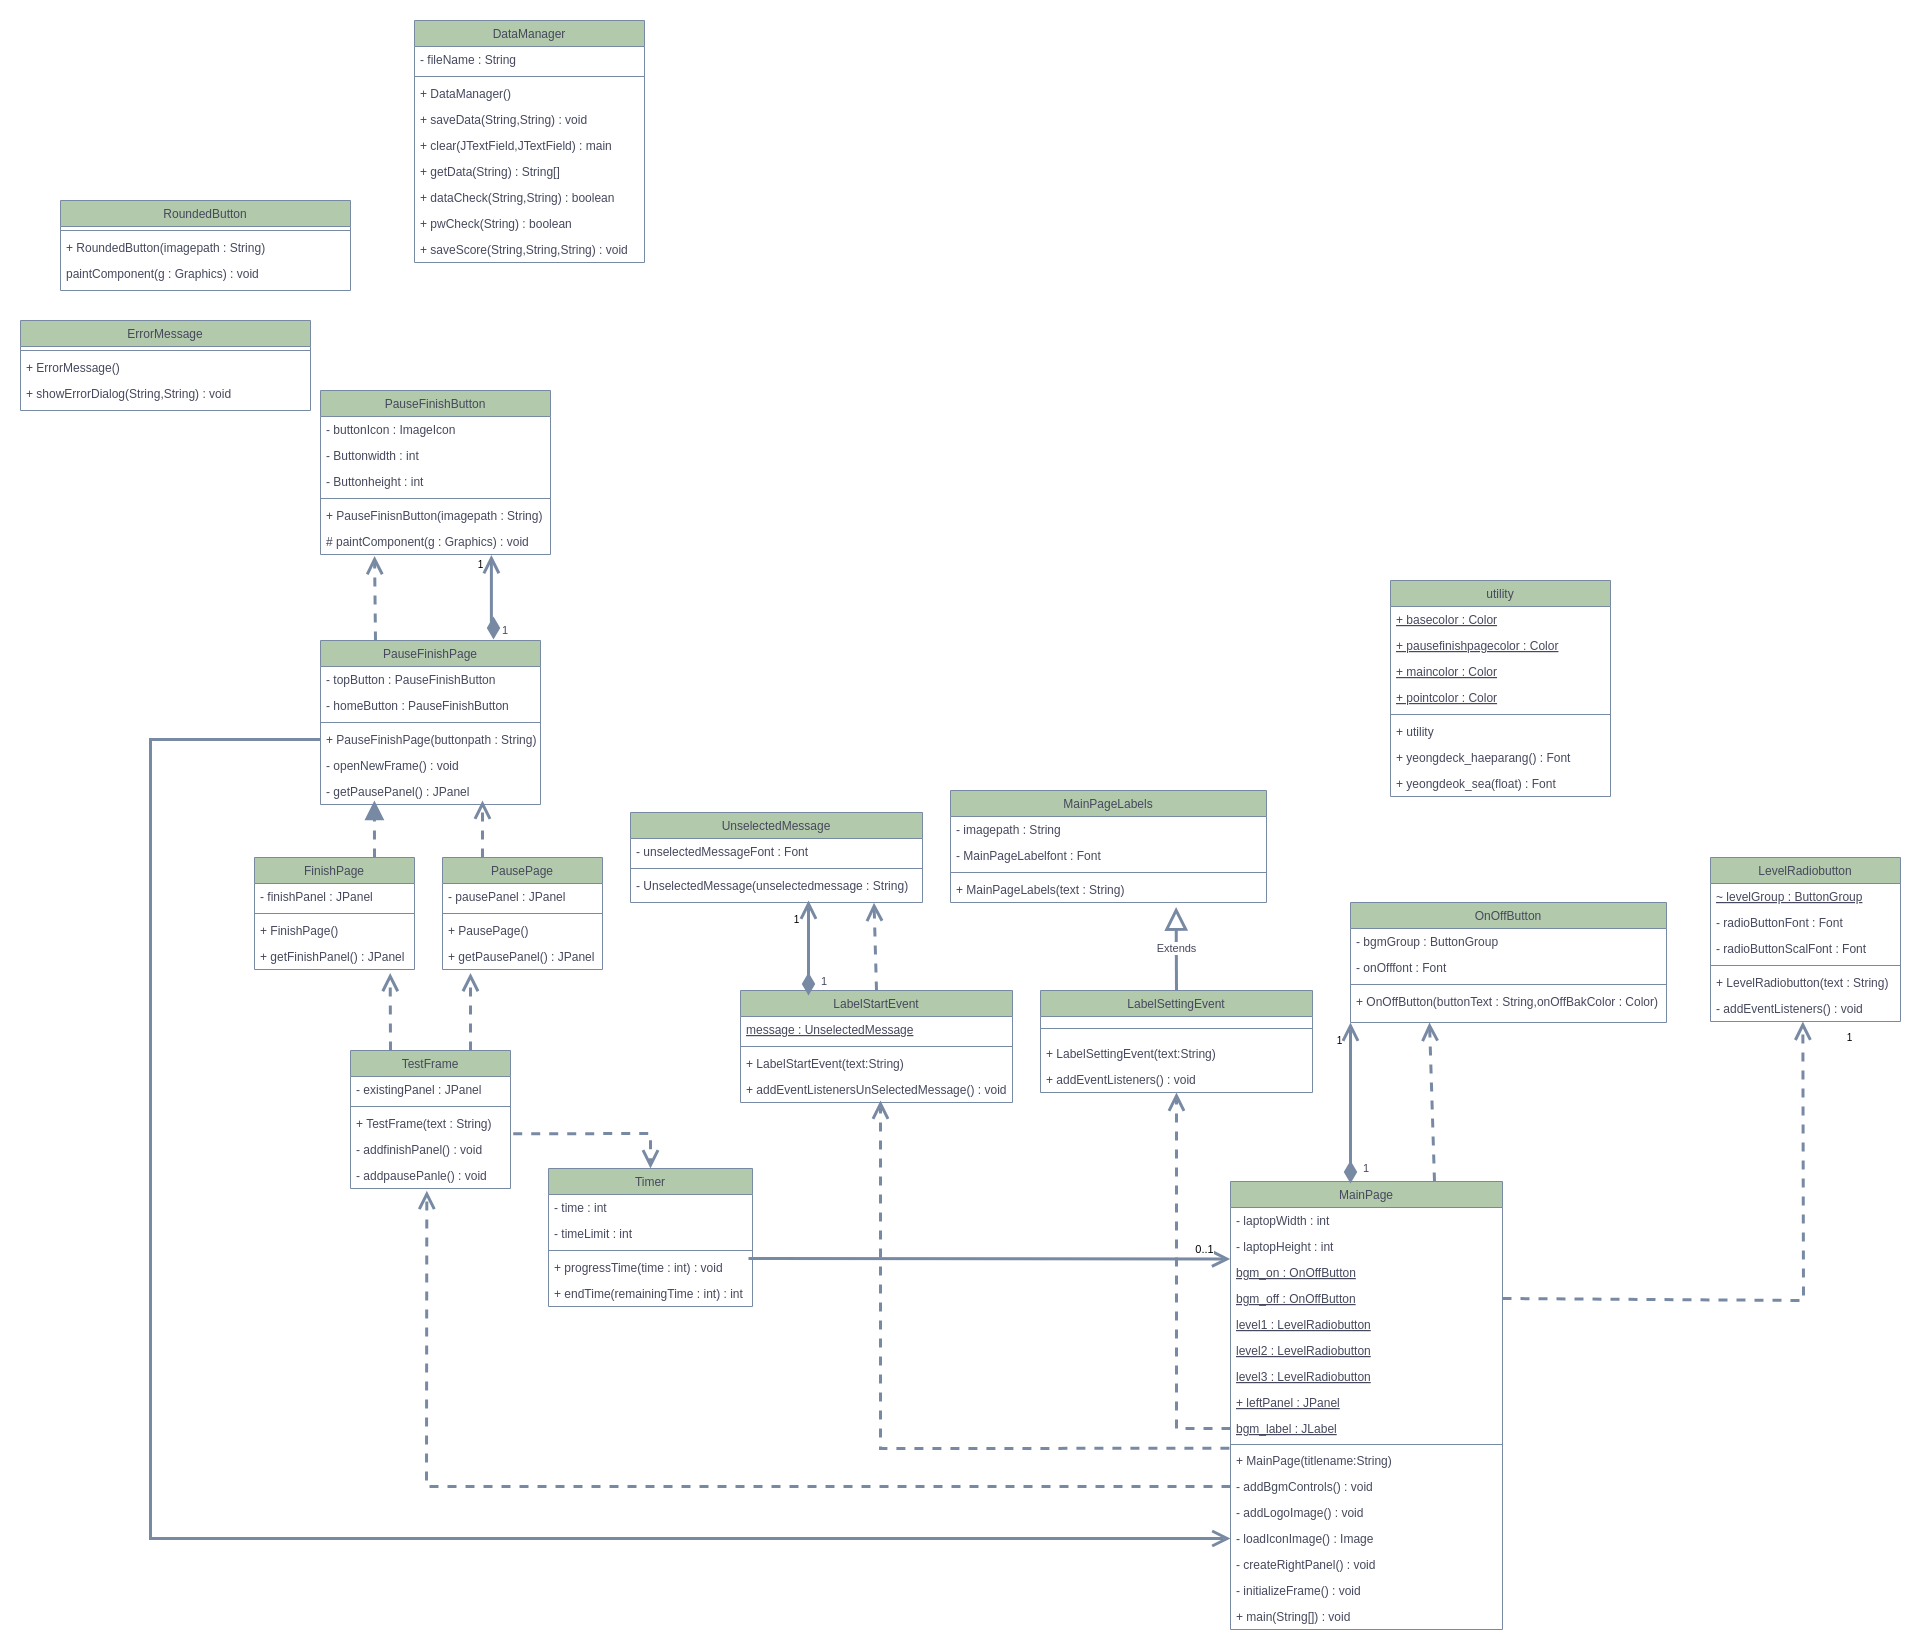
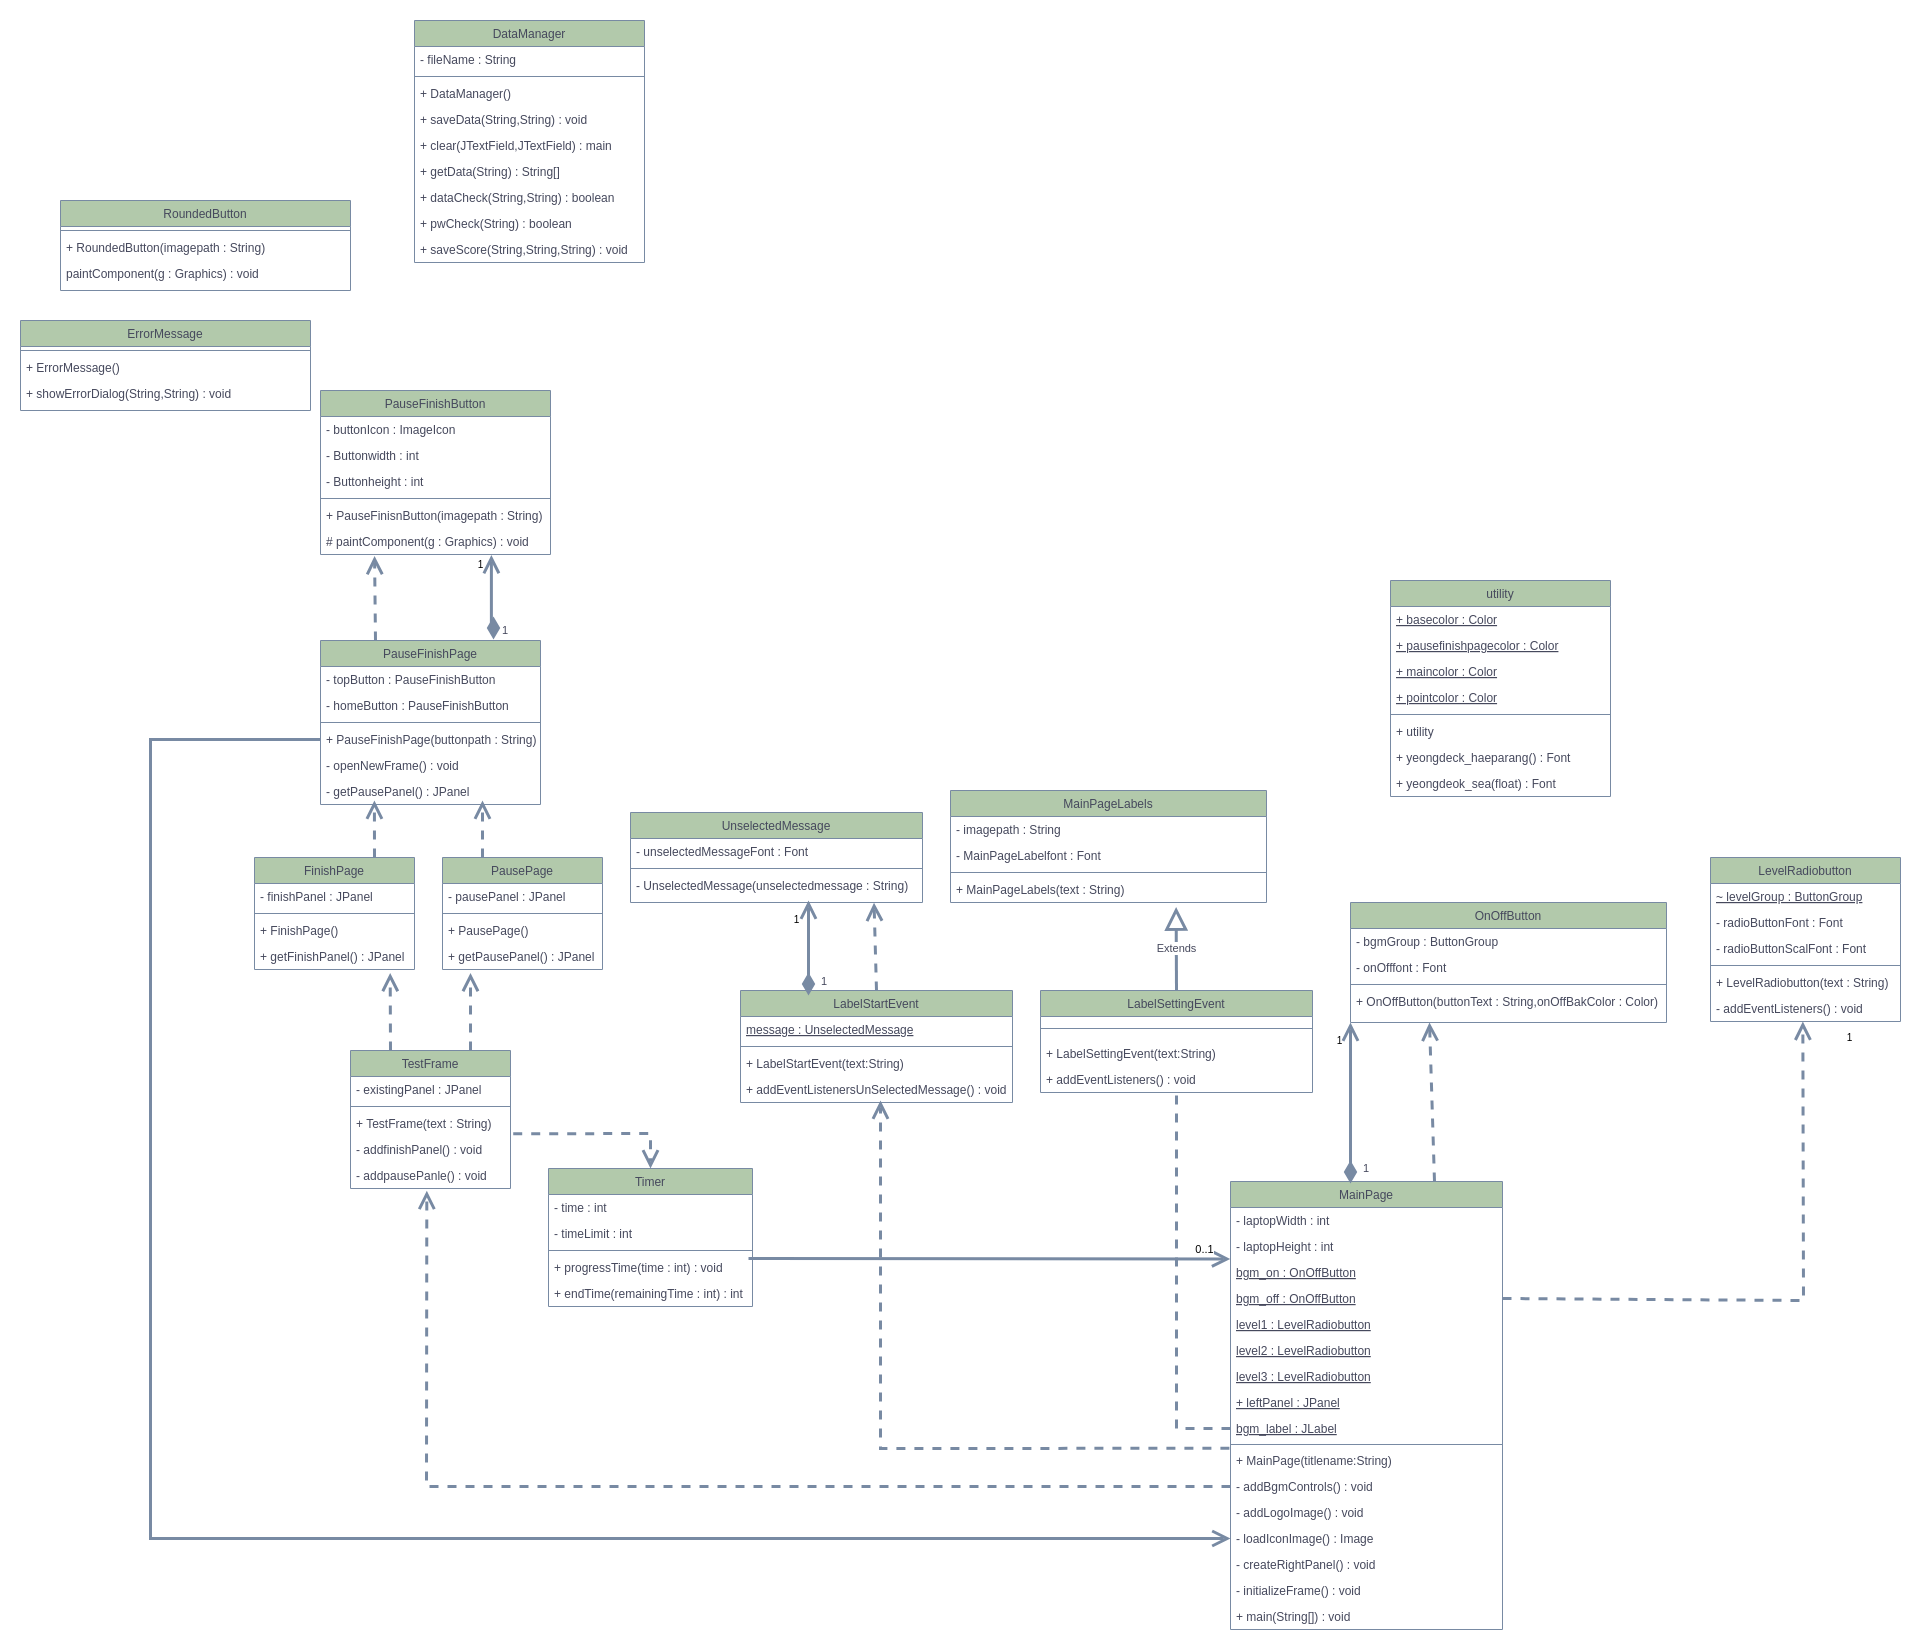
edge "FinishPage" -> "- getPausePanel() : JPanel": arrowhead block -> open
edge "bgm_label : JLabel" -> "+ addEventListeners() : void": arrowhead open -> none
